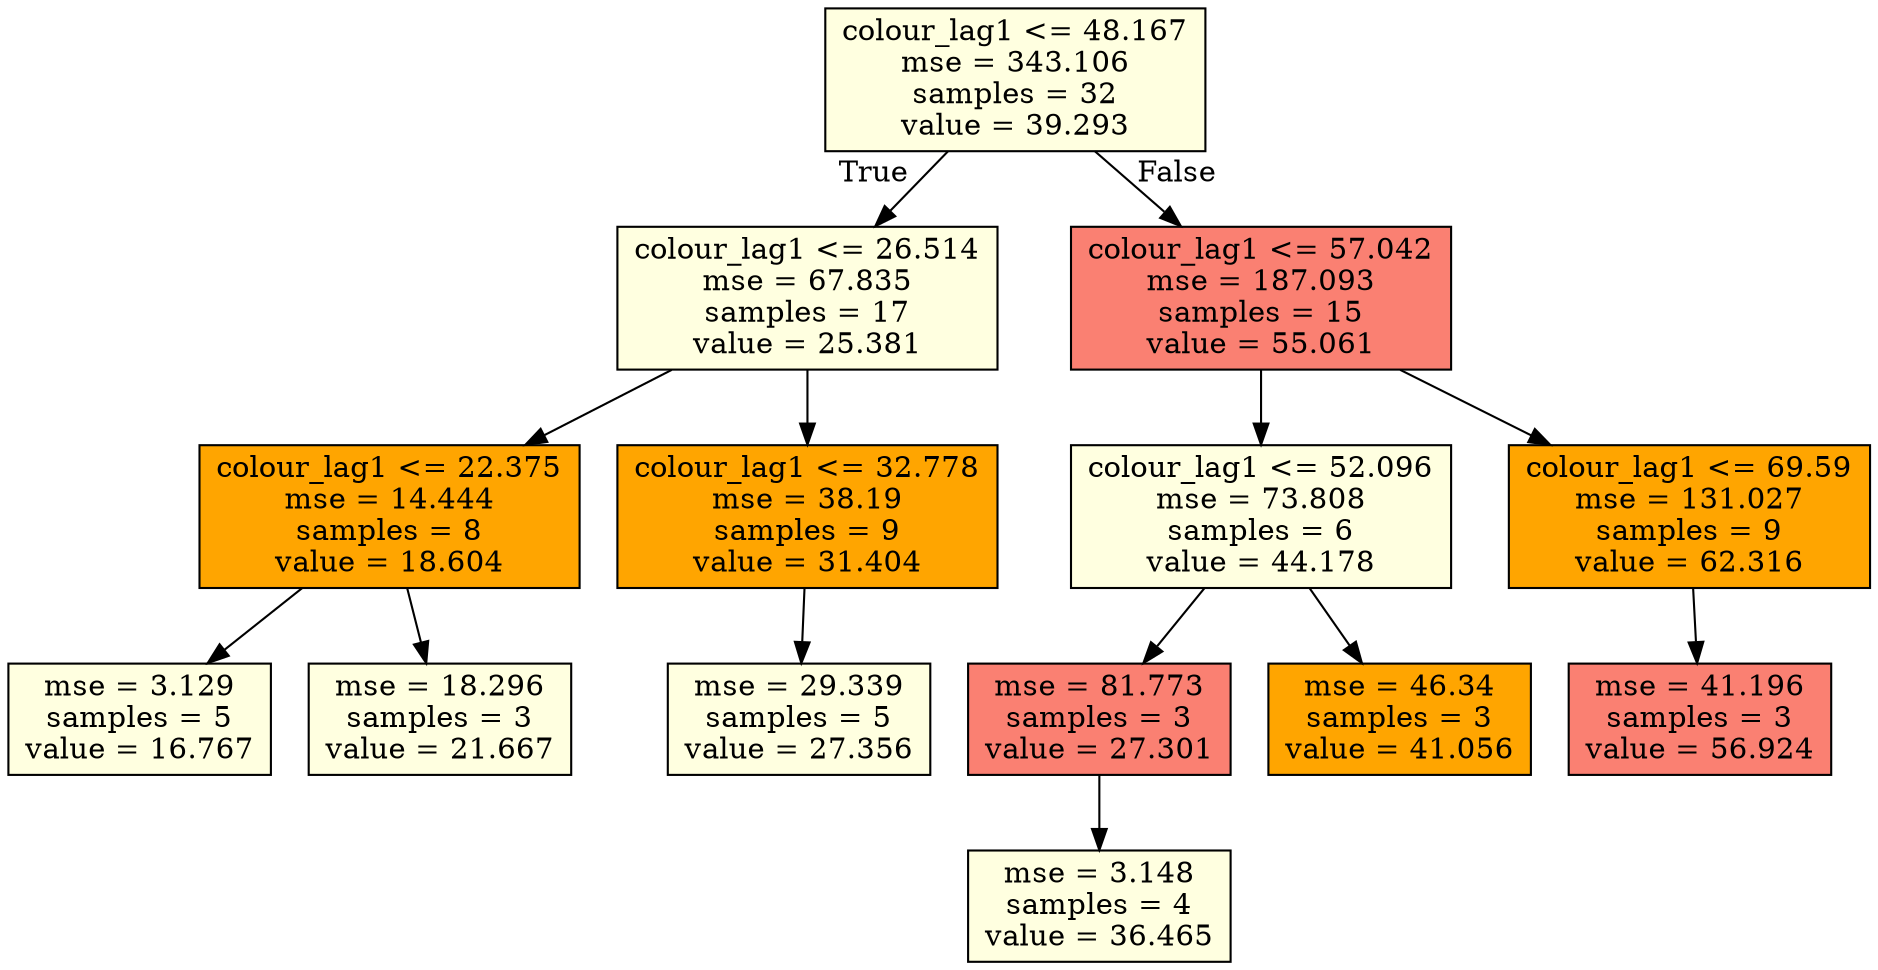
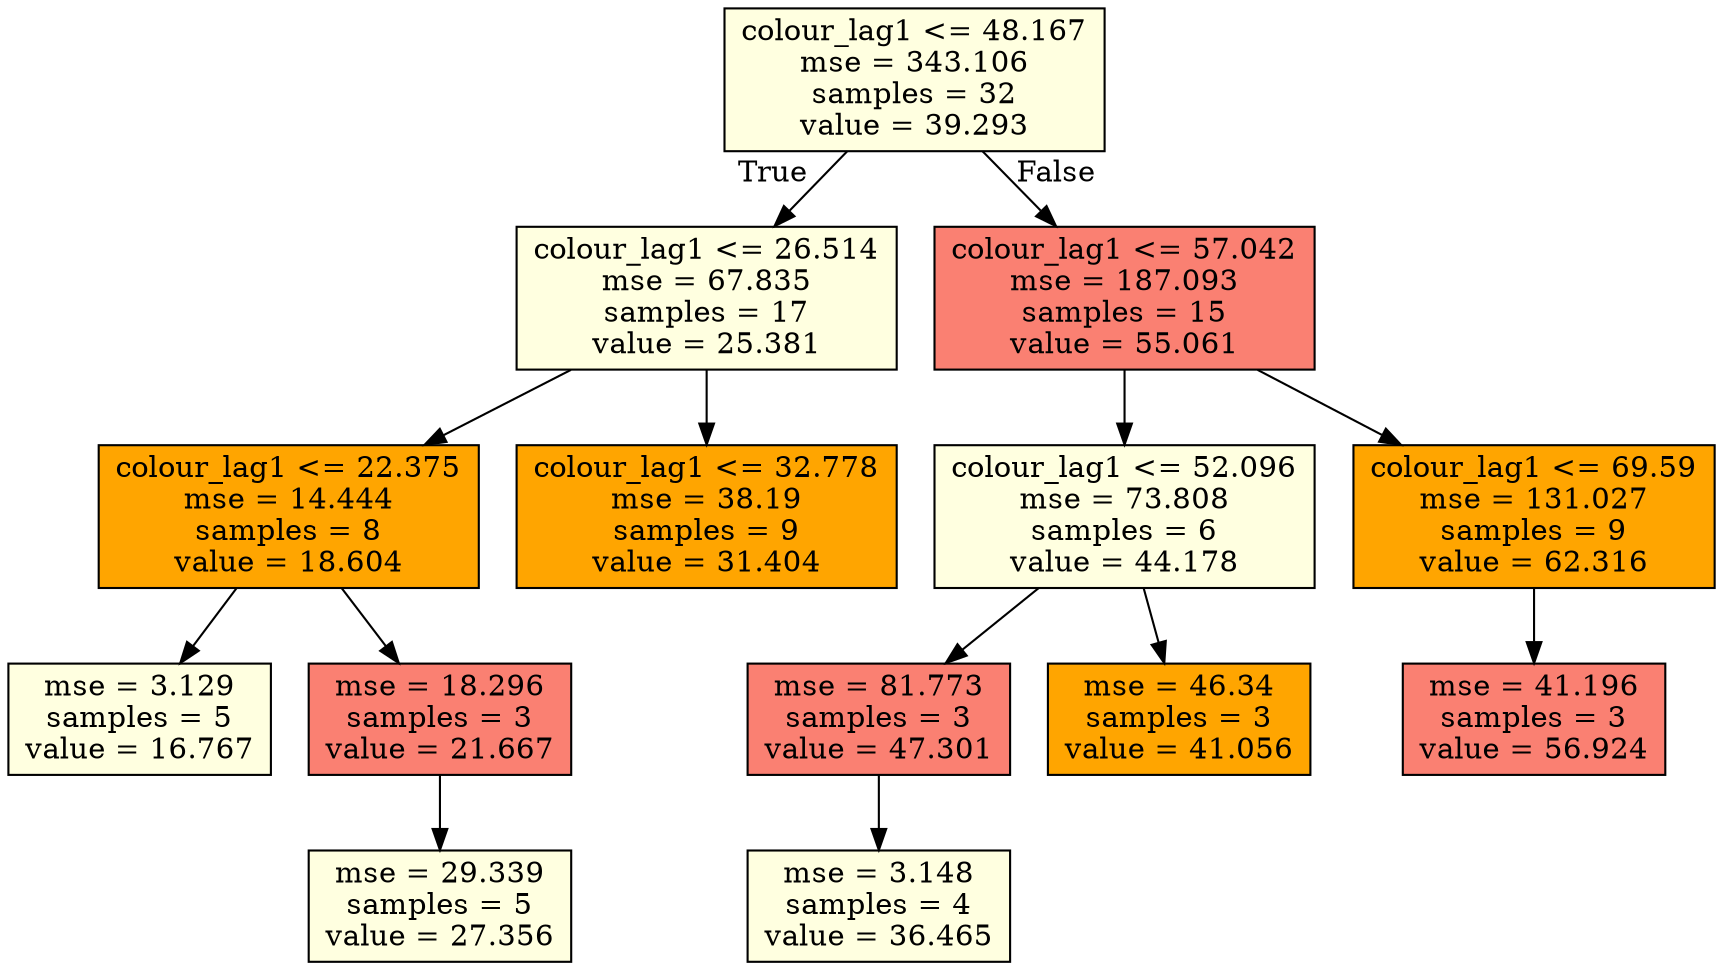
edge "colour_lag1 <= 32.778 mse = 38.19 samples = 9 value = 31.404" -> "mse = 29.339 samples = 5 value = 27.356": now "mse = 18.296 samples = 3 value = 21.667" -> "mse = 29.339 samples = 5 value = 27.356"
node "mse = 18.296 samples = 3 value = 21.667": fillcolor lightyellow -> salmon
node "mse = 81.773 samples = 3 value = 27.301": label "mse = 81.773 samples = 3 value = 27.301" -> "mse = 81.773 samples = 3 value = 47.301"
